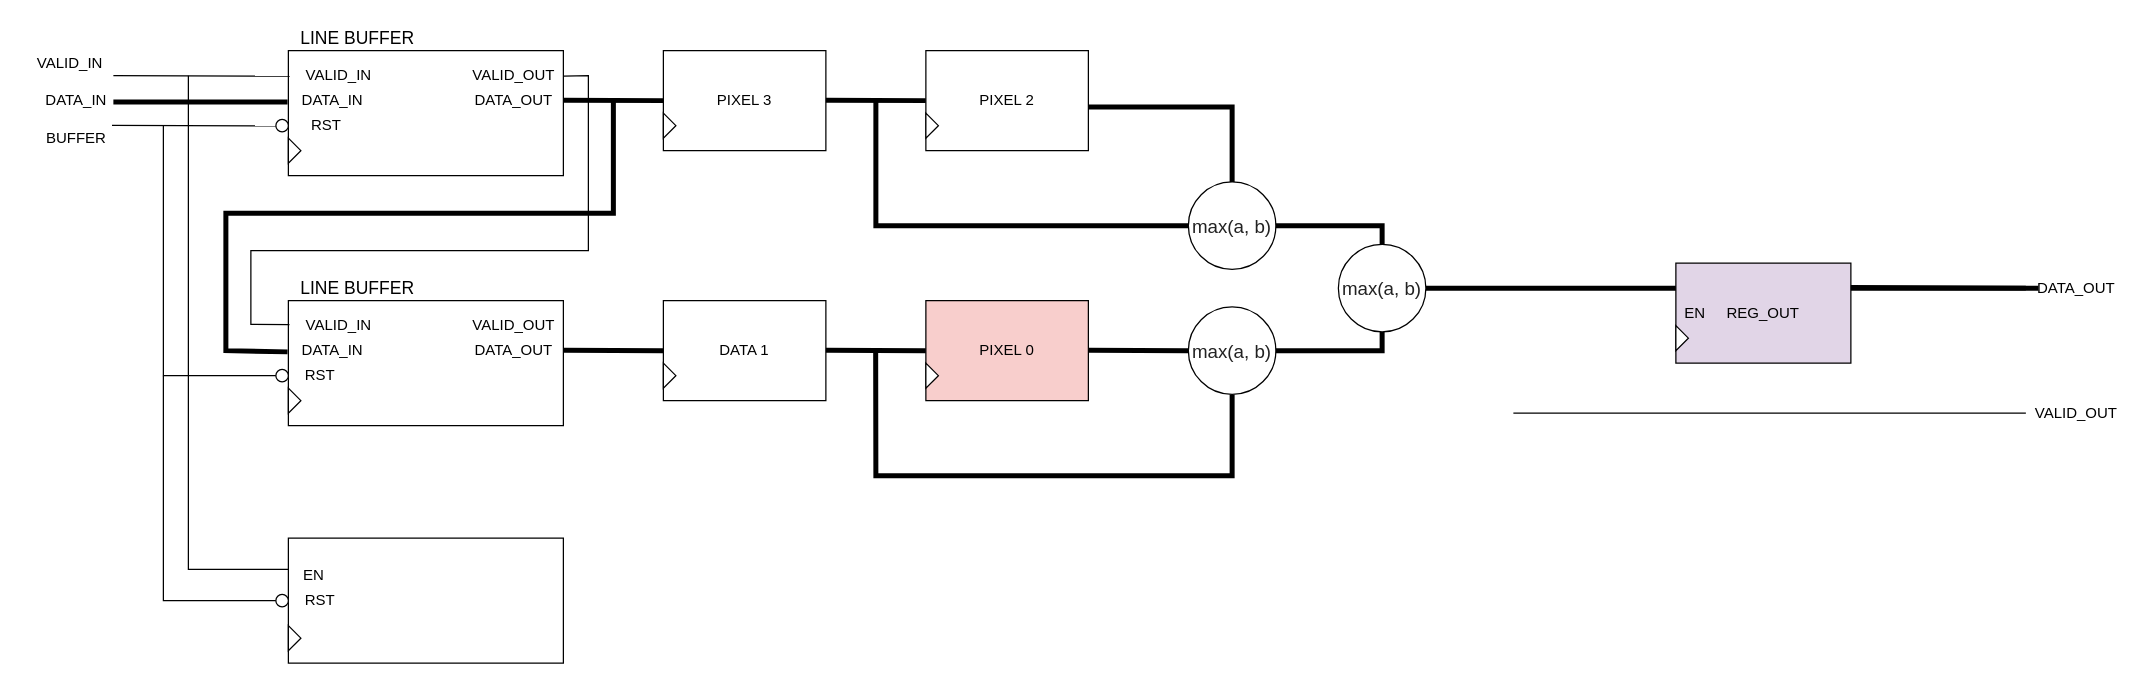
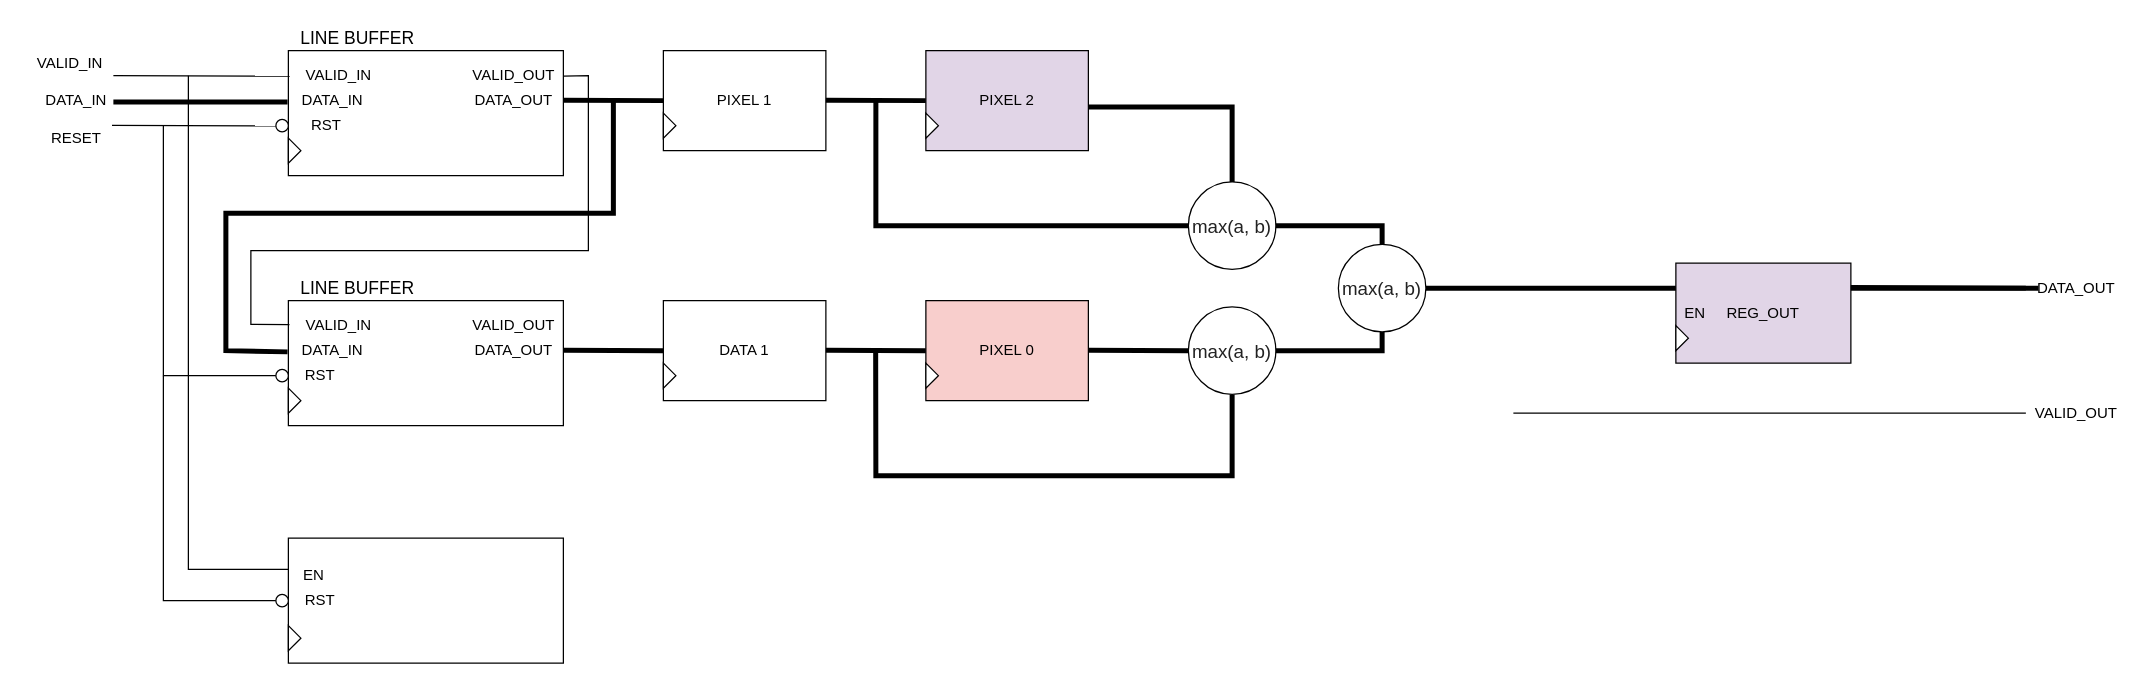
node "PIXEL 3": label "PIXEL 3" -> "PIXEL 1"
node "PIXEL 2": fillcolor #ffffff -> #e1d5e7
node "BUFFER": label "BUFFER" -> "RESET"
